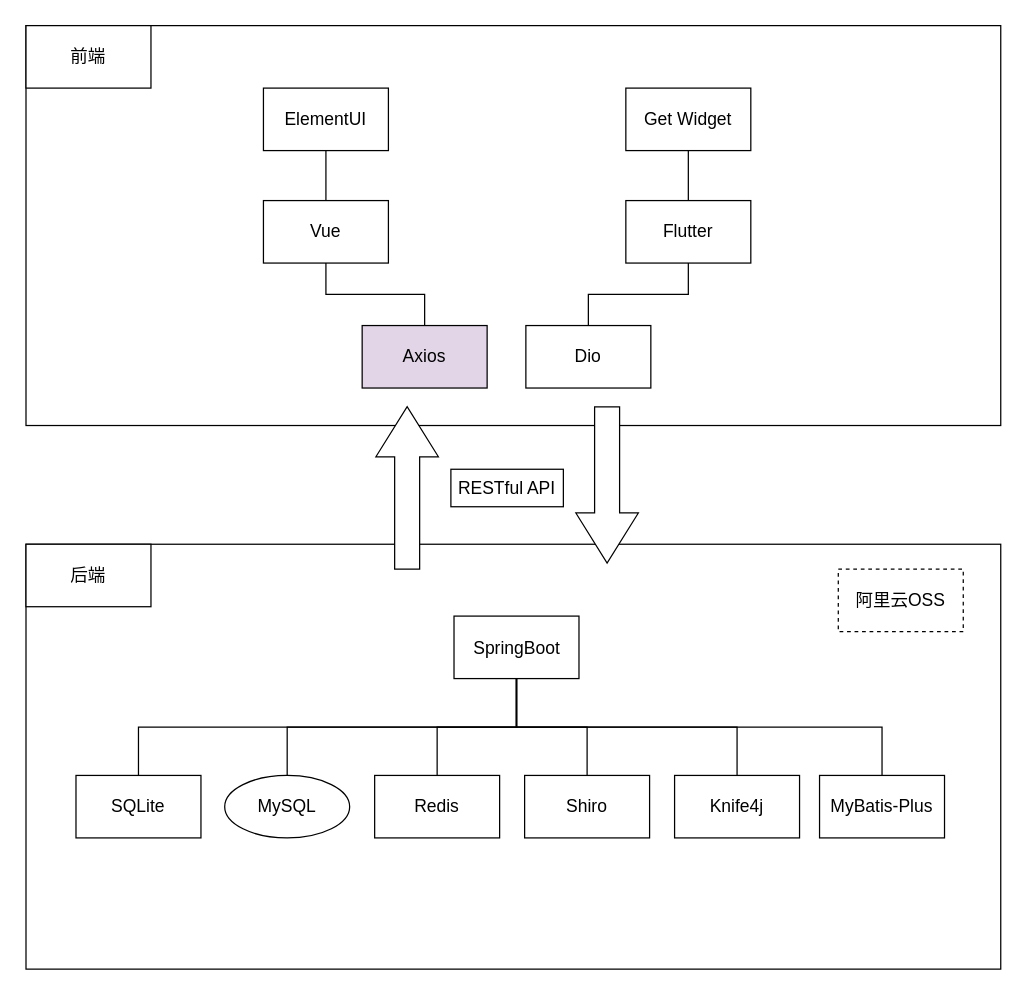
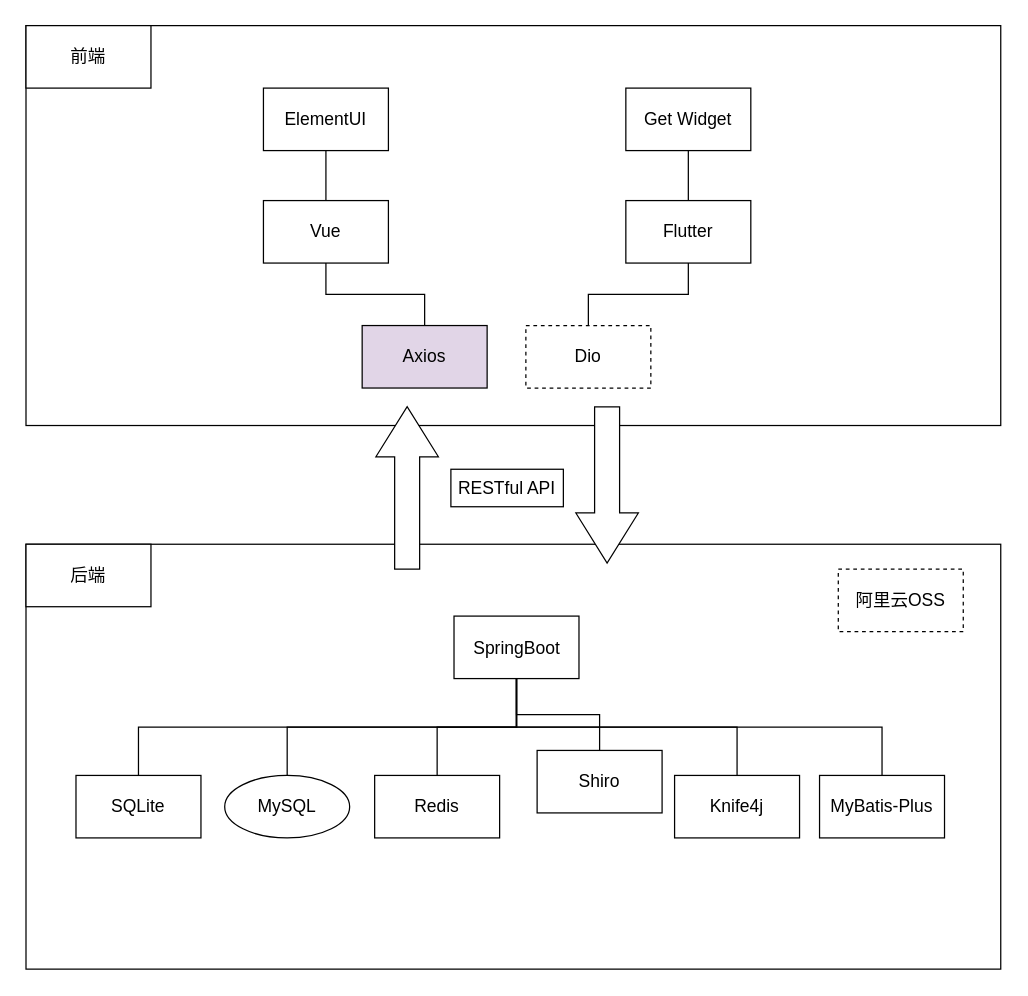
node "Dio": style solid -> dashed
node "Shiro": moved (587, 807) -> (599, 782)
